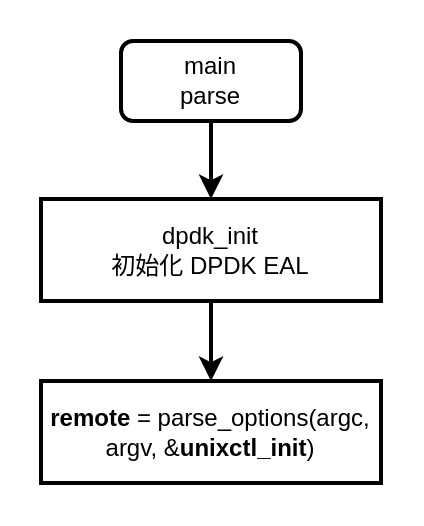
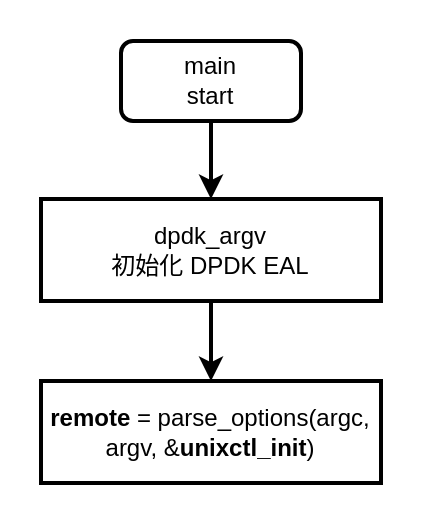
node "main parse": label "main parse" -> "main start"
node "dpdk_init 初始化 DPDK EAL": label "dpdk_init 初始化 DPDK EAL" -> "dpdk_argv 初始化 DPDK EAL"
